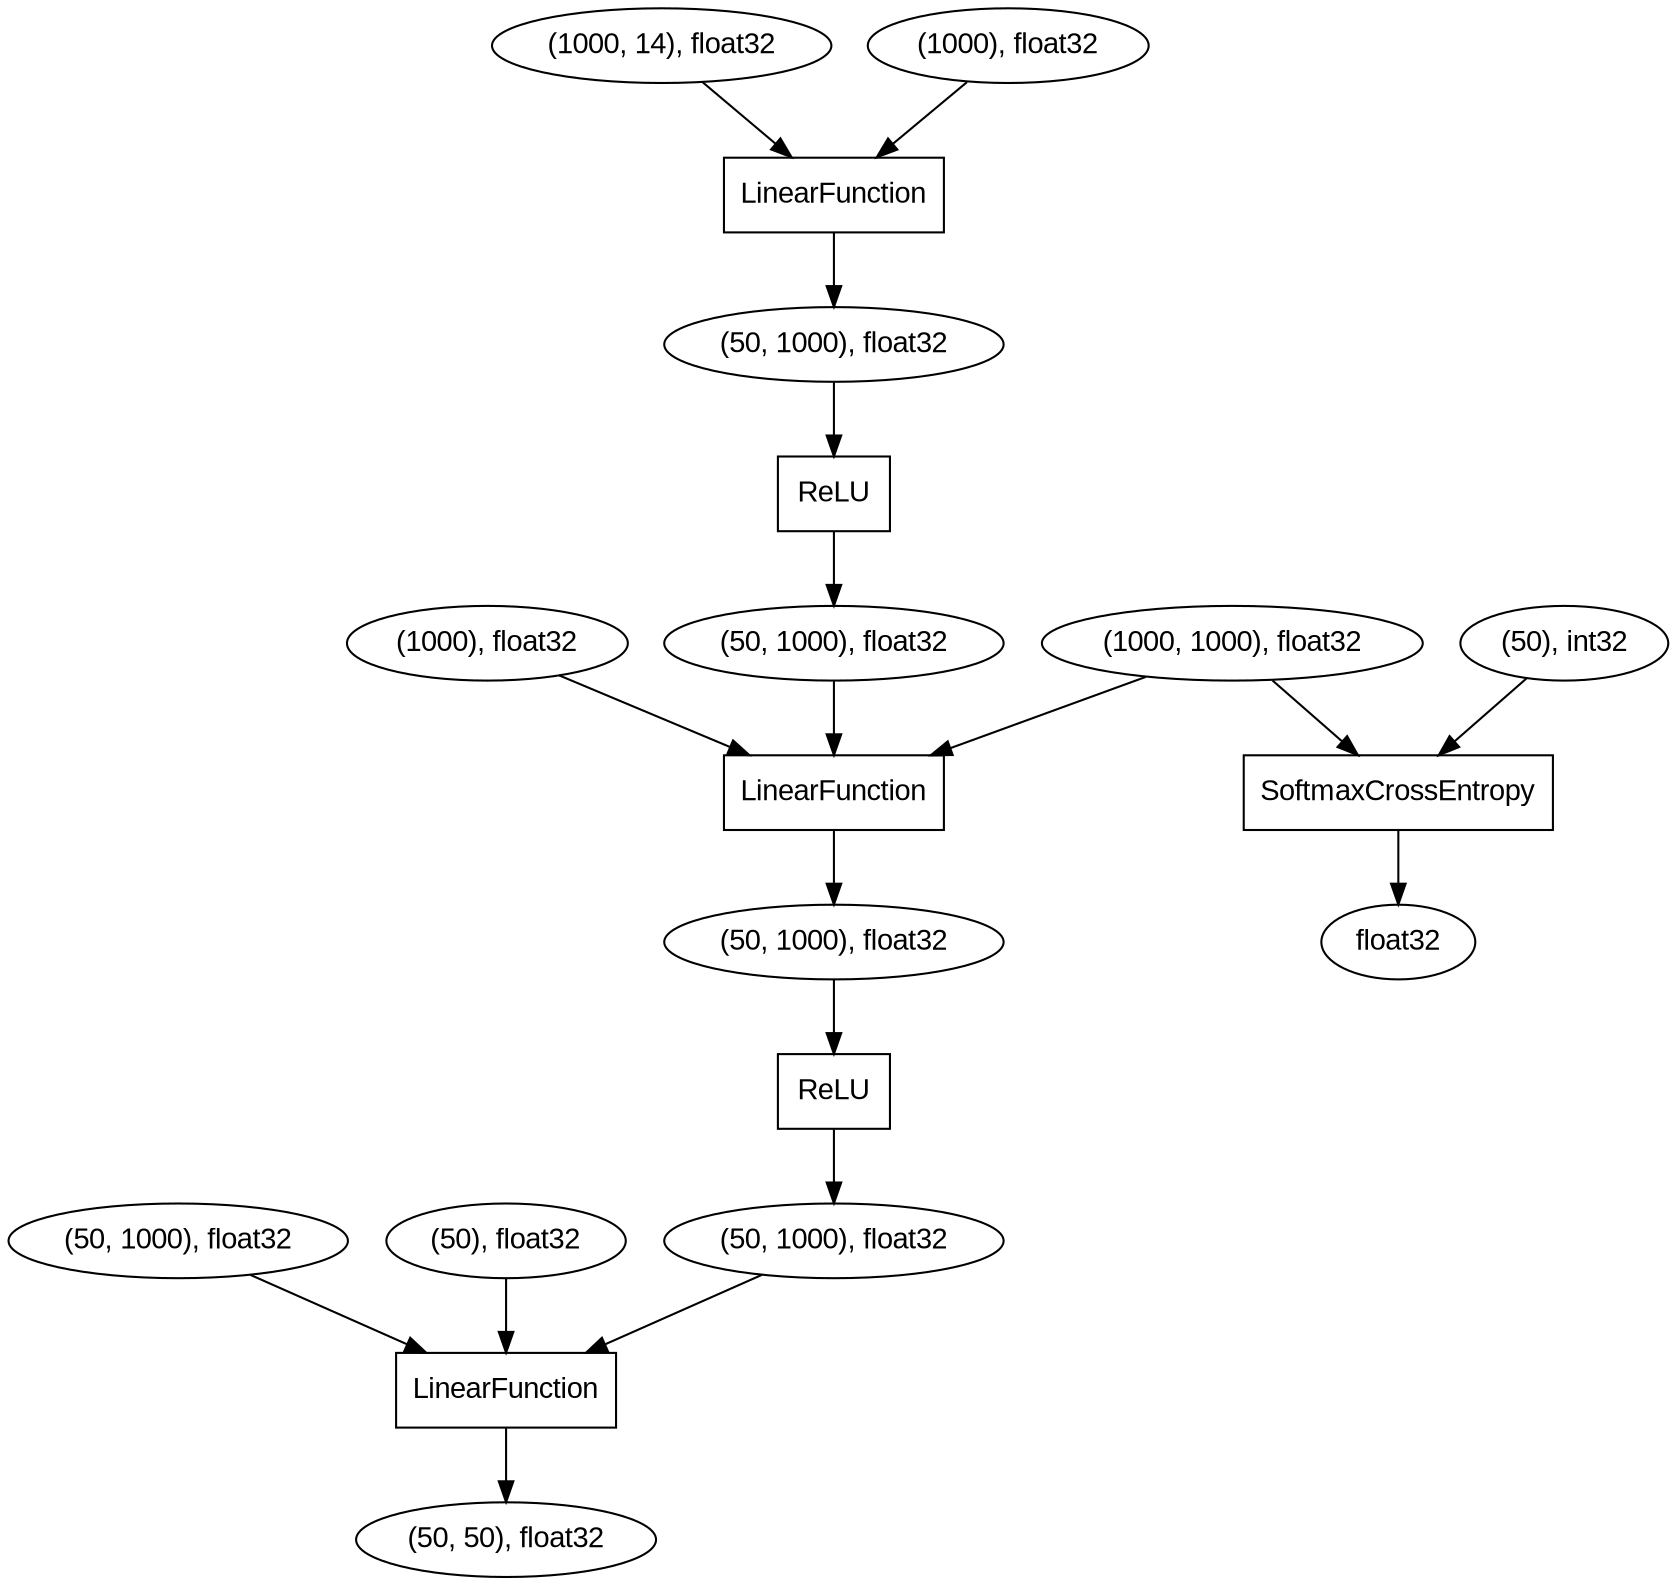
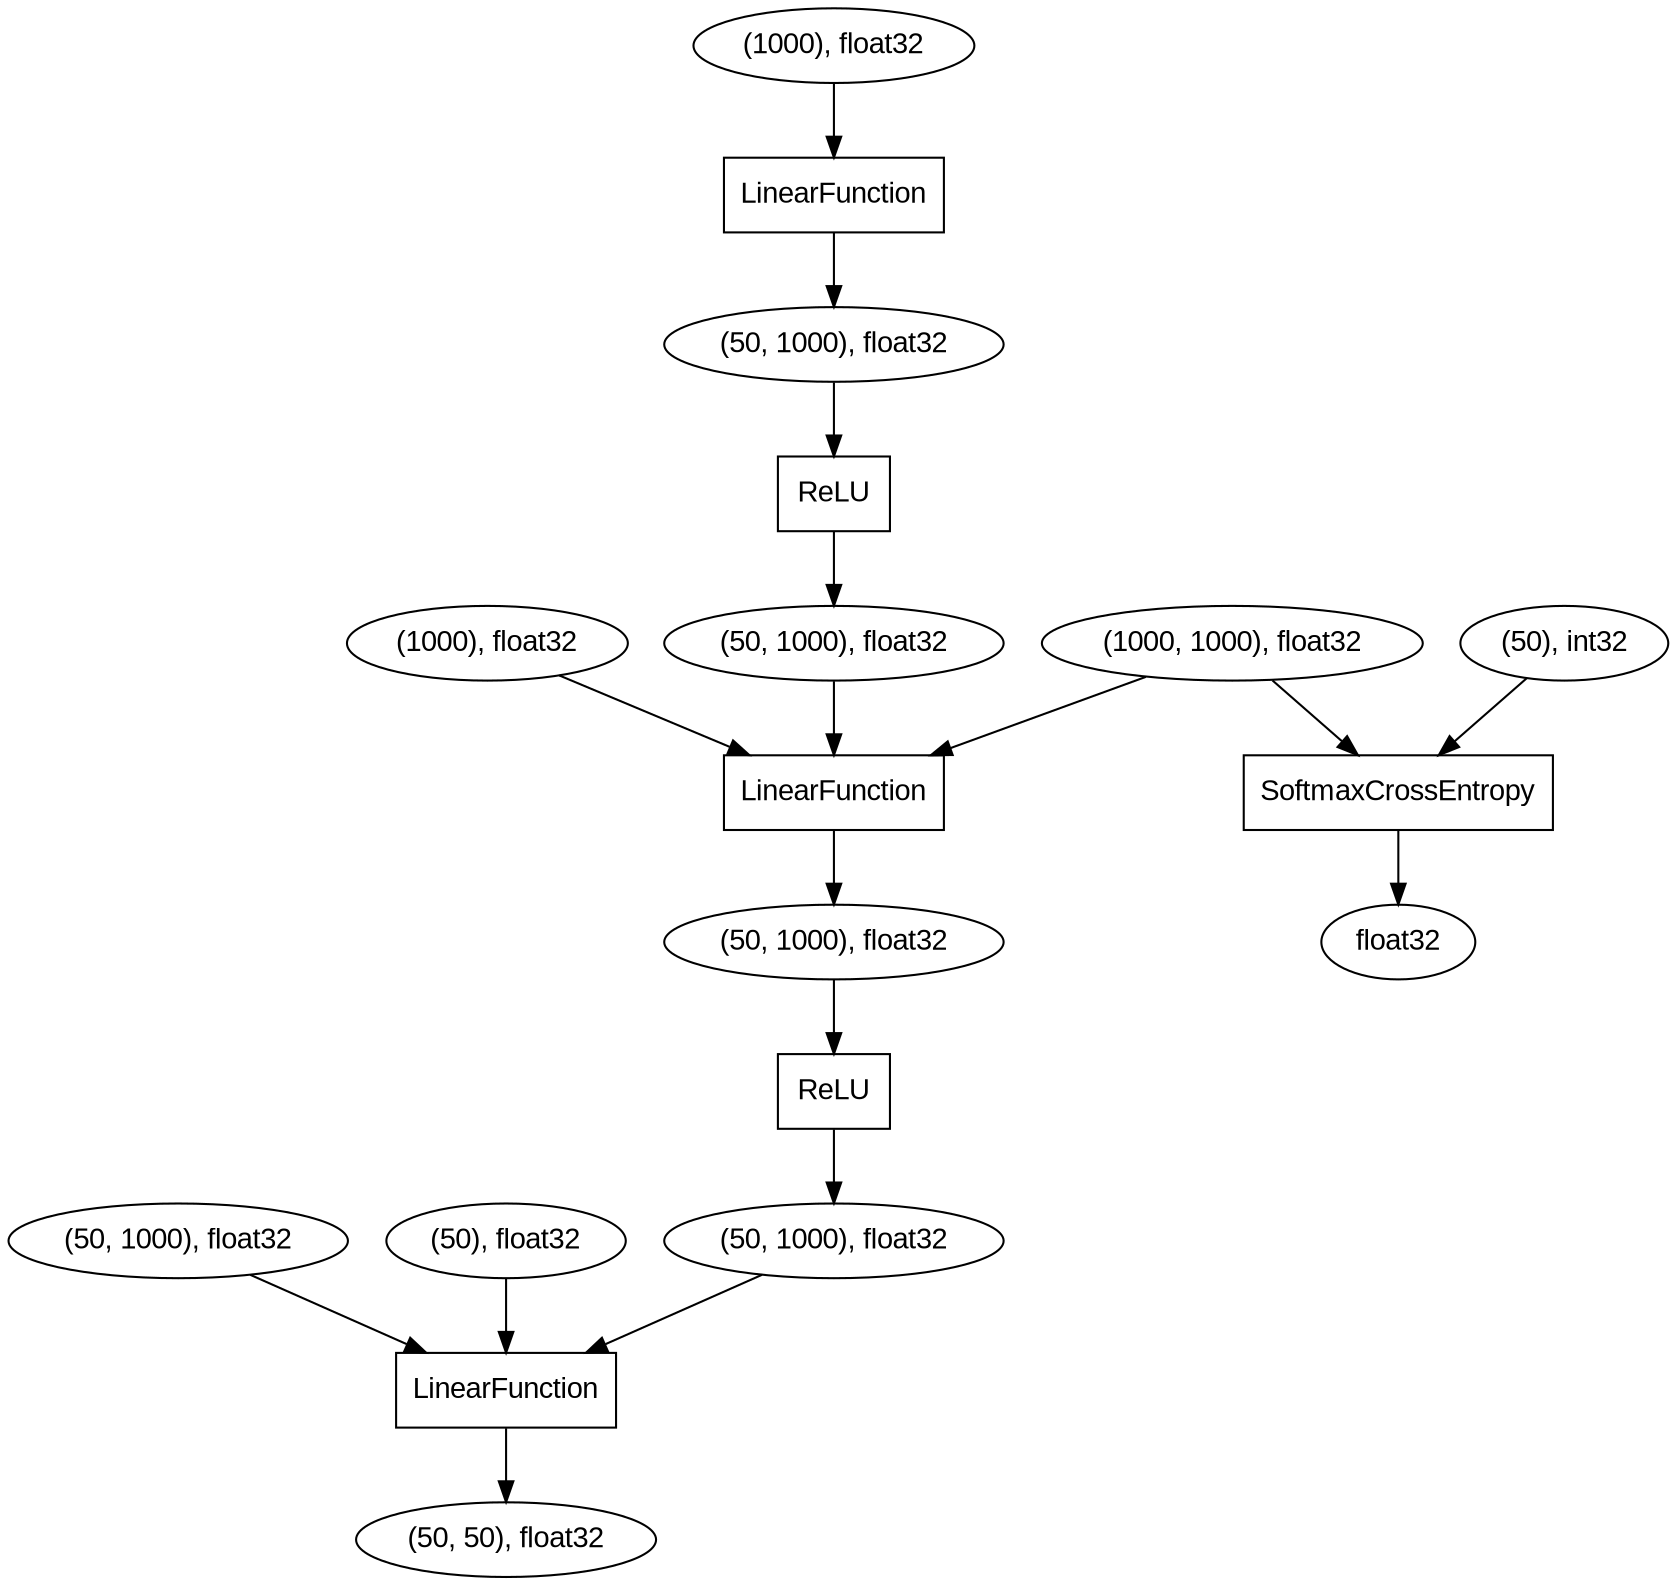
node "(1000, 14), float32": removed
